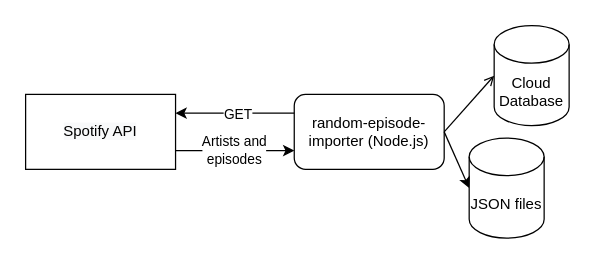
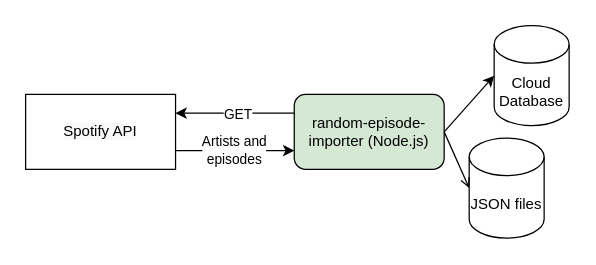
edge "random-episode-importer (Node.js)" -> "Cloud Database": arrowhead open -> classic
node "random-episode-importer (Node.js)": fillcolor #ffffff -> #d5e8d4
edge "random-episode-importer (Node.js)" -> "JSON files": arrowhead classic -> open
